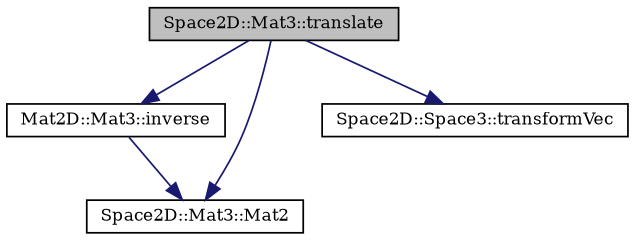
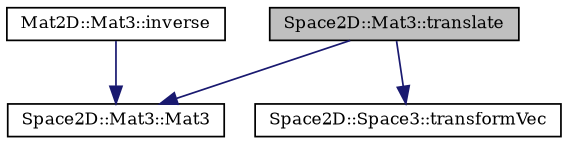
edge "Space2D::Mat3::translate" -> "Mat2D::Mat3::inverse": removed
node "Space2D::Mat3::Mat2": label "Space2D::Mat3::Mat2" -> "Space2D::Mat3::Mat3"
